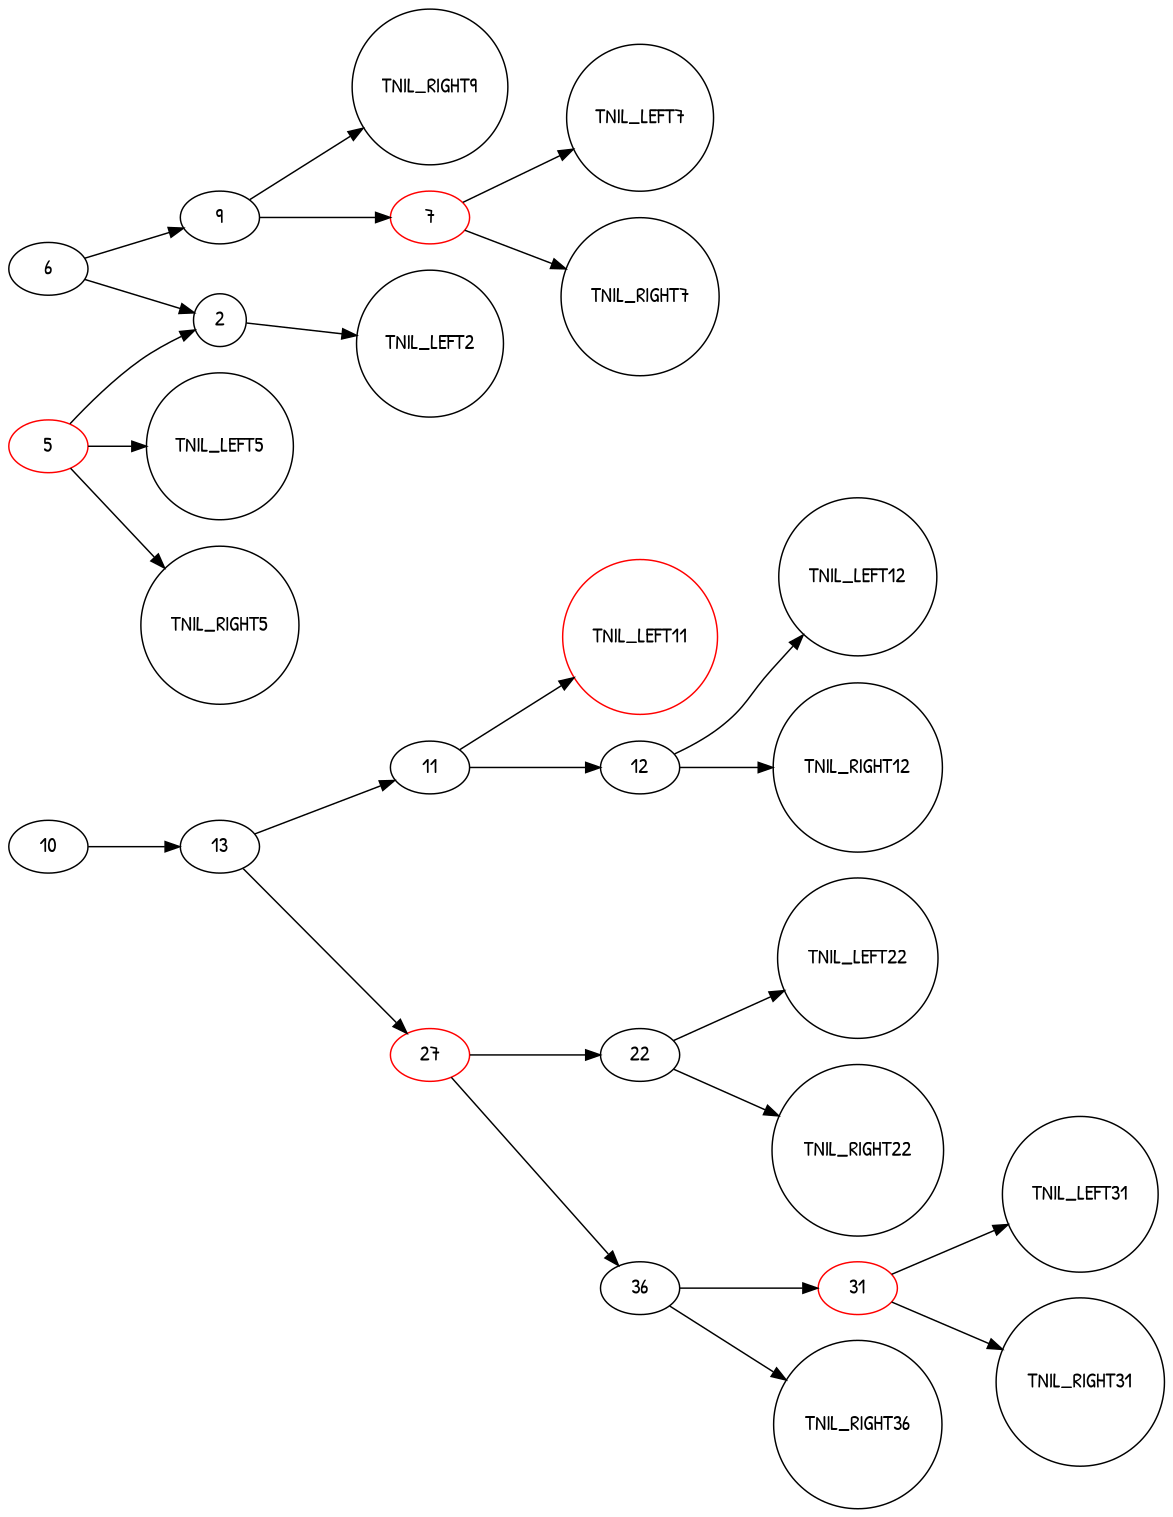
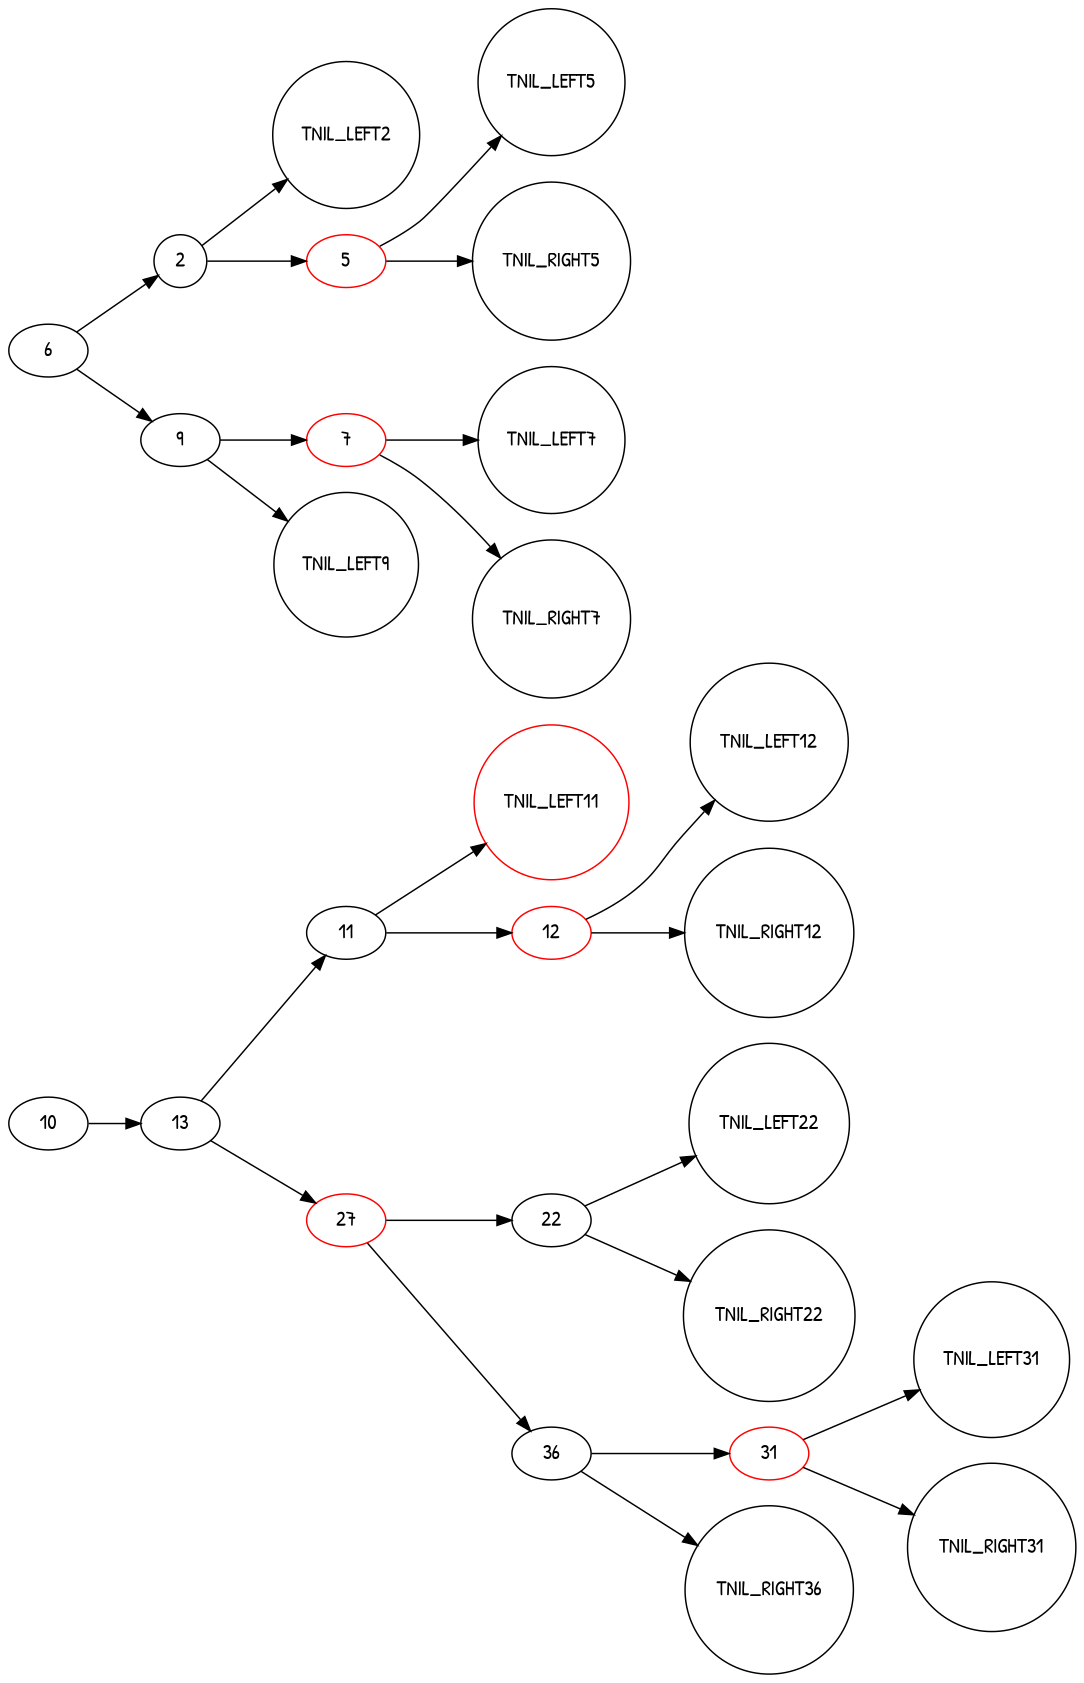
node "TNIL_RIGHT9": label "TNIL_RIGHT9" -> "TNIL_LEFT9"
edge "5" -> "2": reversed
node "12": color black -> red
